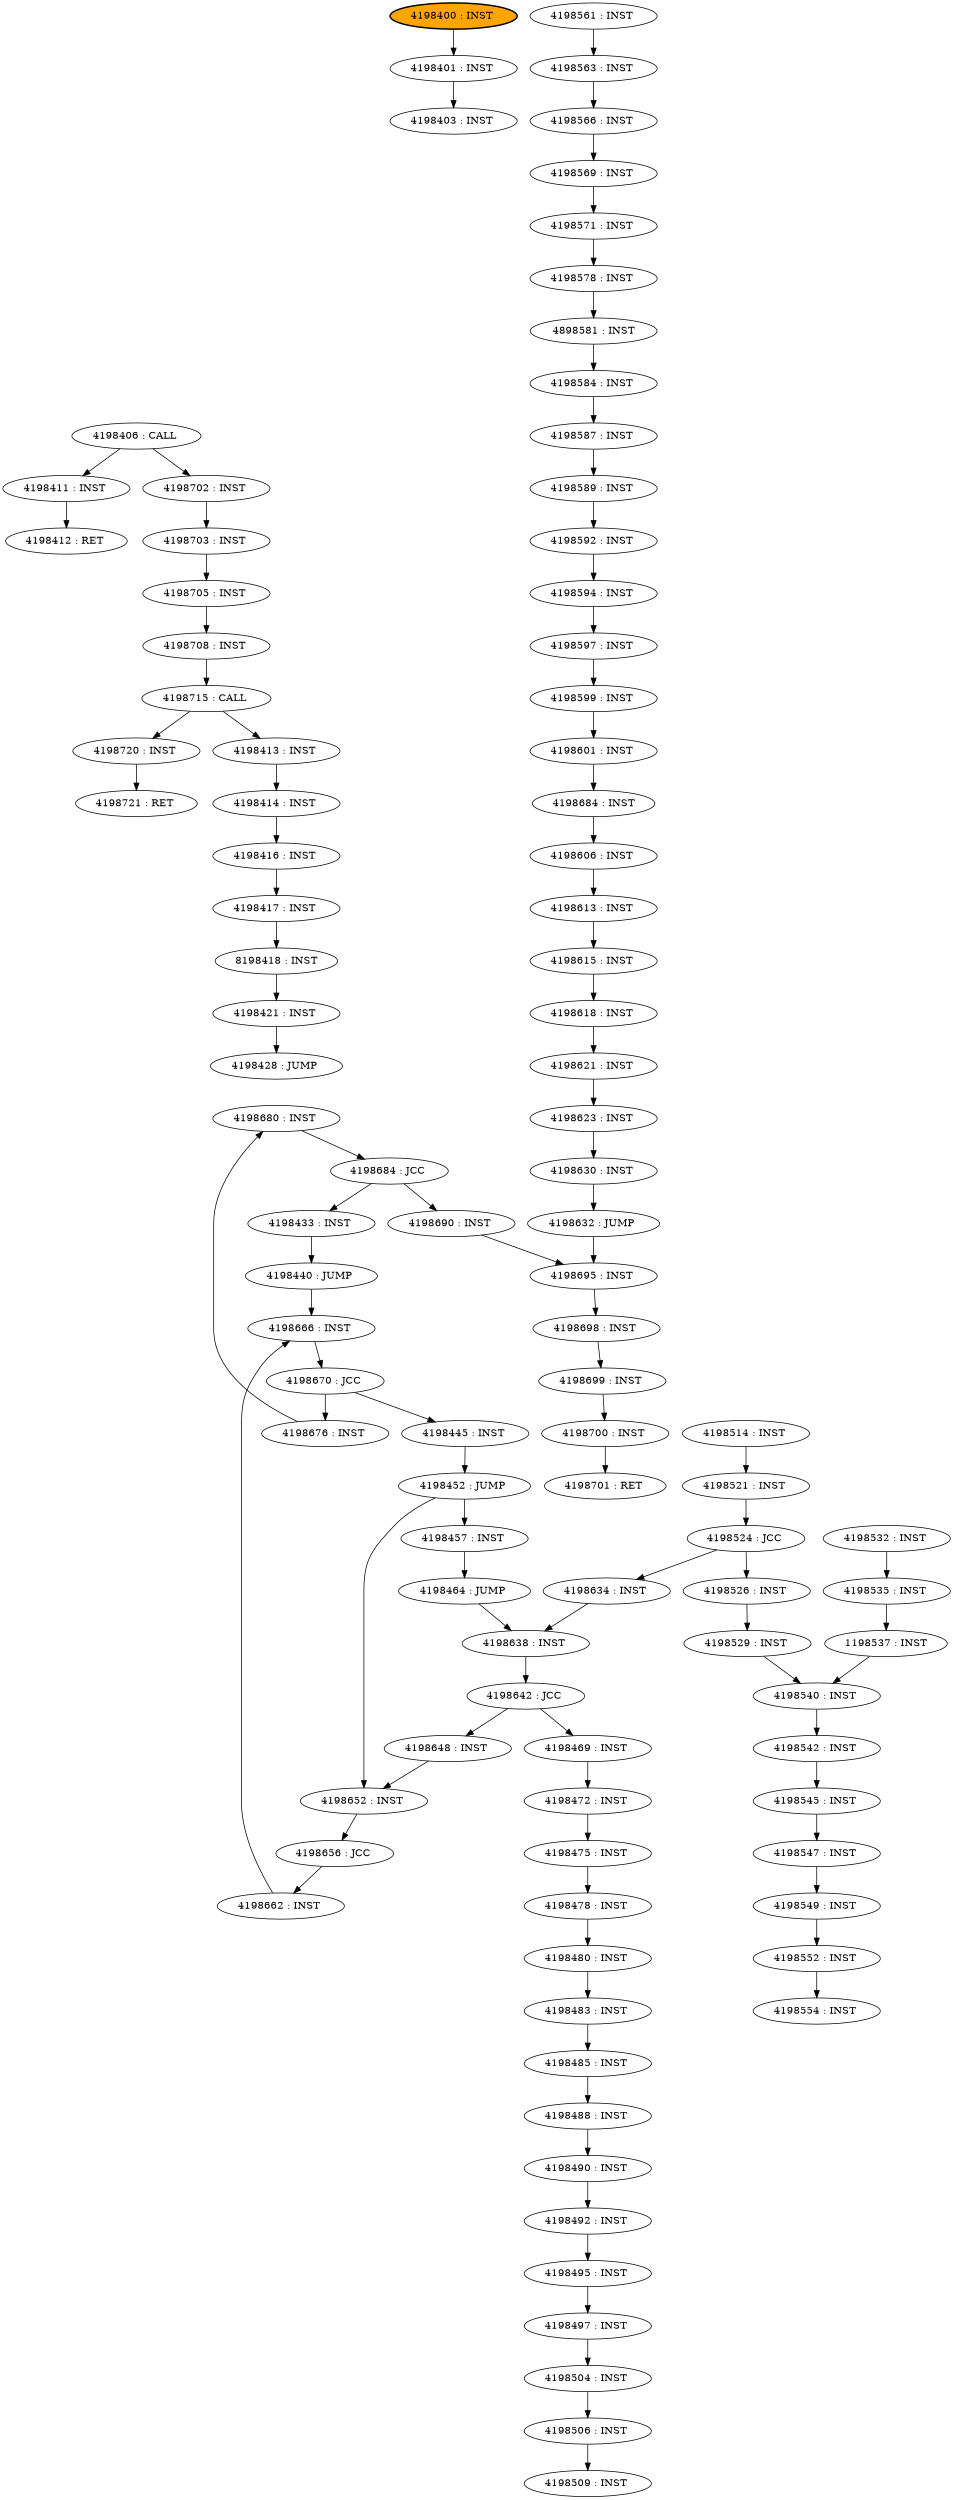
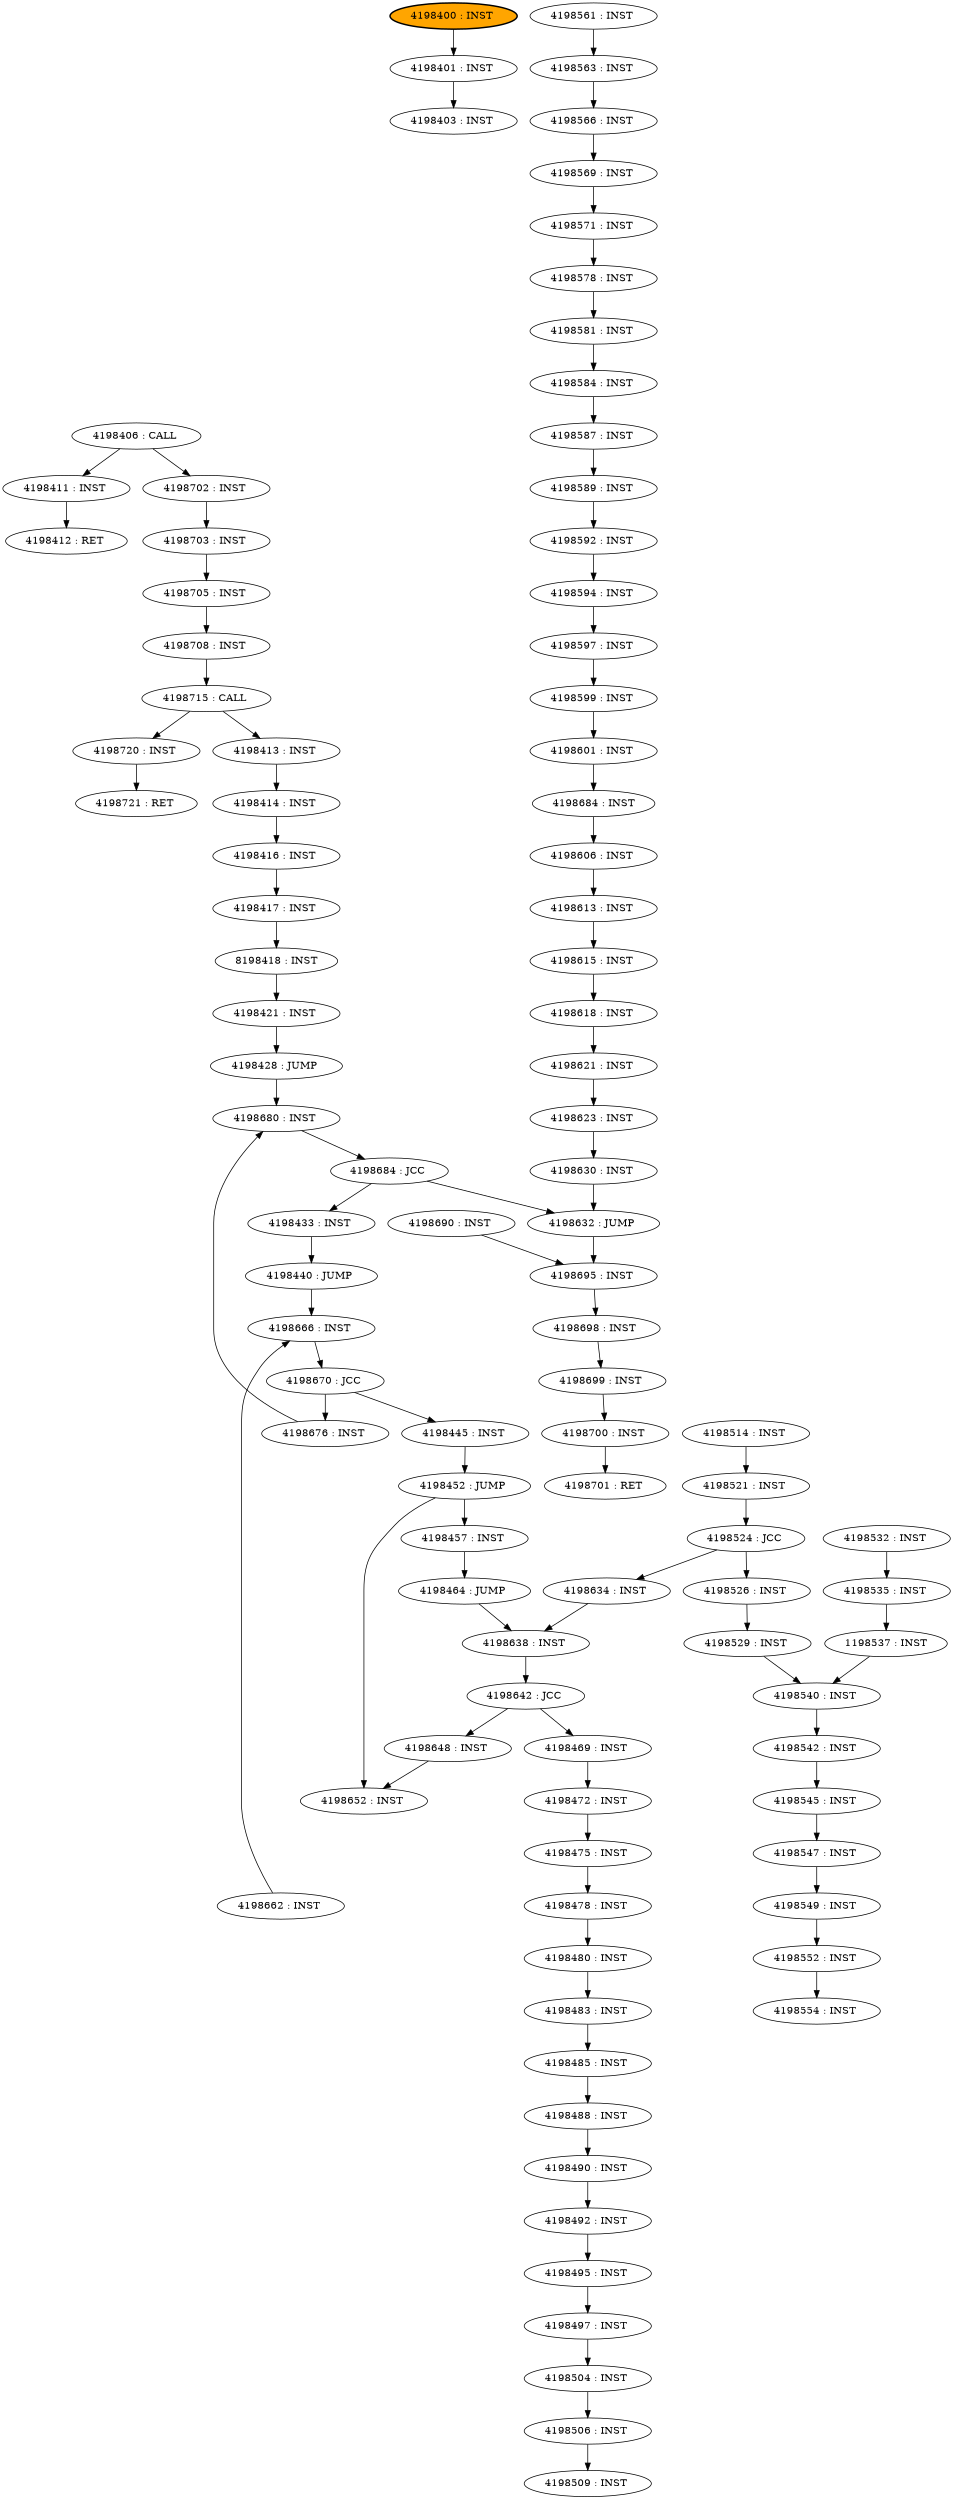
node "4898581 : INST": label "4898581 : INST" -> "4198581 : INST"
edge "4198428 : JUMP" -> "4198680 : INST": added
edge "4198684 : JCC" -> "4198690 : INST": now "4198684 : JCC" -> "4198632 : JUMP"
node "4198656 : JCC": removed
